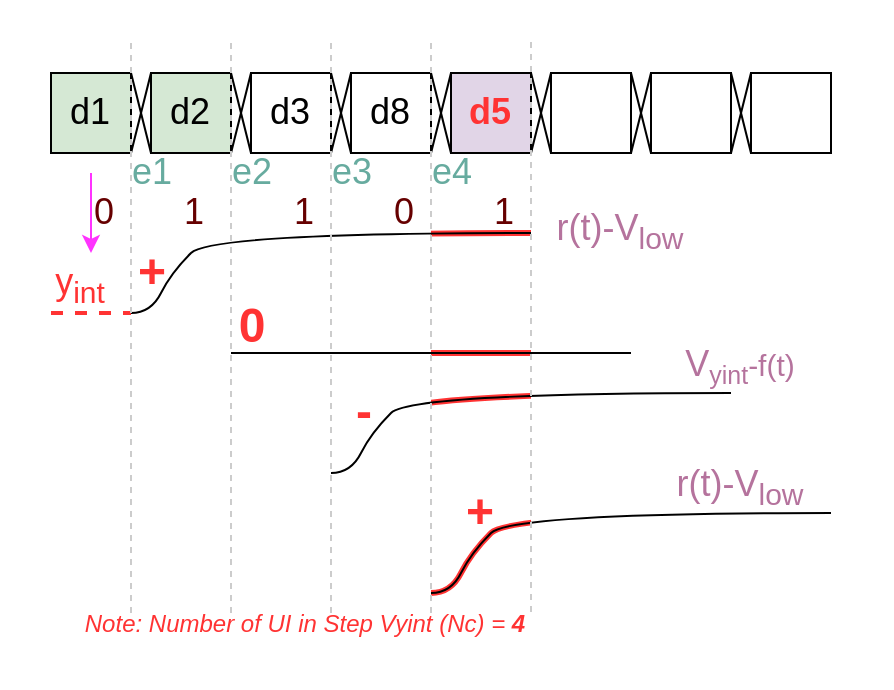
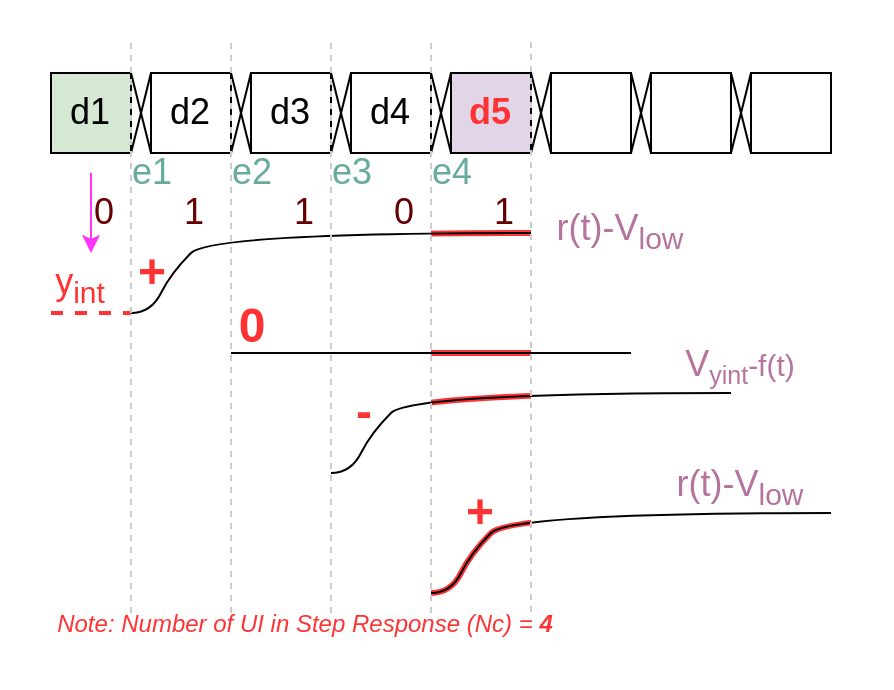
node "d2": fillcolor #d5e8d4 -> #ffffff
node "d8": label "d8" -> "d4"
node "Note: Number of UI in Step Vyint (Nc) = 4": label "Note: Number of UI in Step Vyint (Nc) = 4" -> "Note: Number of UI in Step Response (Nc) = 4"
